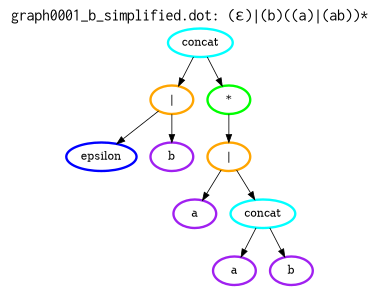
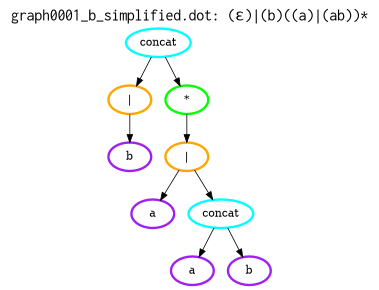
node "epsilon": removed
